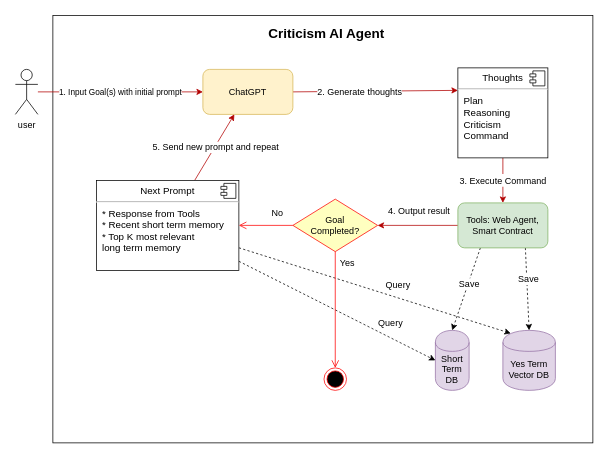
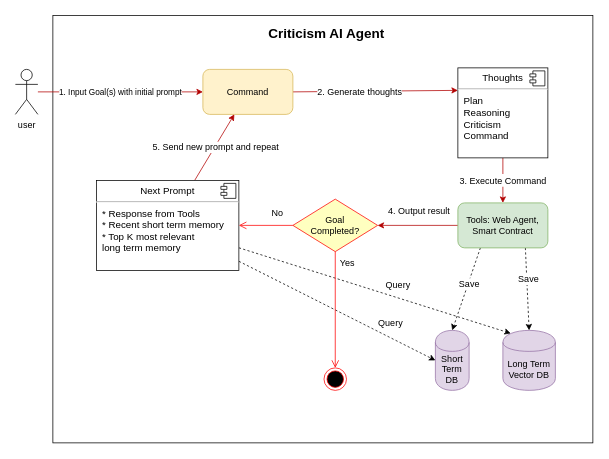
node "ChatGPT": label "ChatGPT" -> "Command"
node "Yes Term Vector DB": label "Yes Term Vector DB" -> "Long Term Vector DB"
